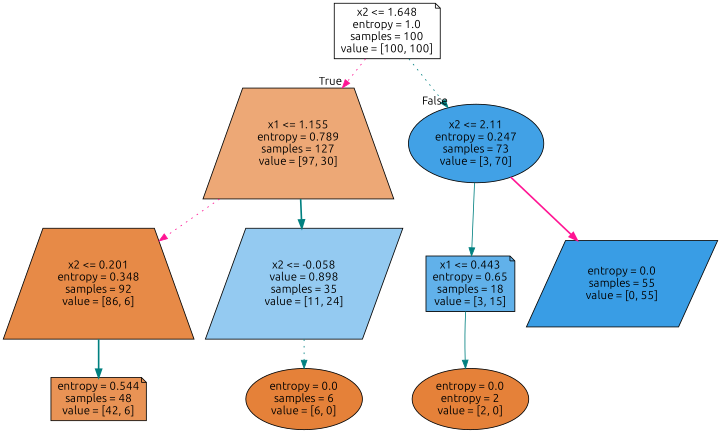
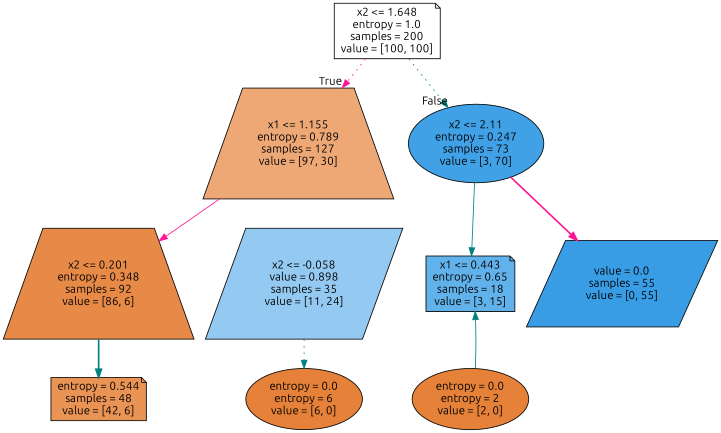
node "x2 <= 1.648 entropy = 1.0 samples = 100 value = [100, 100]": label "x2 <= 1.648 entropy = 1.0 samples = 100 value = [100, 100]" -> "x2 <= 1.648 entropy = 1.0 samples = 200 value = [100, 100]"
edge "x1 <= 1.155 entropy = 0.789 samples = 127 value = [97, 30]" -> "x2 <= -0.058 value = 0.898 samples = 35 value = [11, 24]": removed
edge "x1 <= 1.155 entropy = 0.789 samples = 127 value = [97, 30]" -> "x2 <= 0.201 entropy = 0.348 samples = 92 value = [86, 6]": style dotted -> solid
node "entropy = 0.0 samples = 55 value = [0, 55]": label "entropy = 0.0 samples = 55 value = [0, 55]" -> "value = 0.0 samples = 55 value = [0, 55]"
edge "x1 <= 0.443 entropy = 0.65 samples = 18 value = [3, 15]" -> "entropy = 0.0 entropy = 2 value = [2, 0]": reversed
node "entropy = 0.0 samples = 6 value = [6, 0]": label "entropy = 0.0 samples = 6 value = [6, 0]" -> "entropy = 0.0 entropy = 6 value = [6, 0]"
